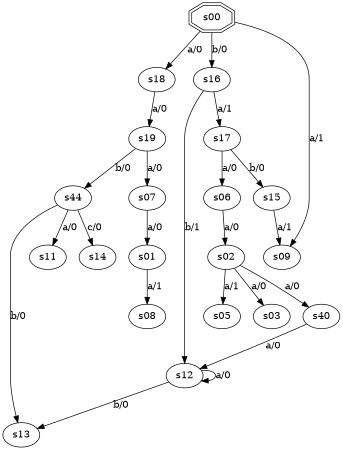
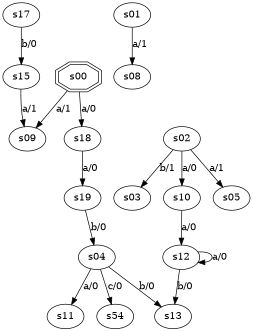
node "s16": removed
node "s44": label "s44" -> "s04"
node "s07": removed
node "s06": removed
node "s14": label "s14" -> "s54"
edge "s02" -> "s03": label "a/0" -> "b/1"
node "s40": label "s40" -> "s10"
